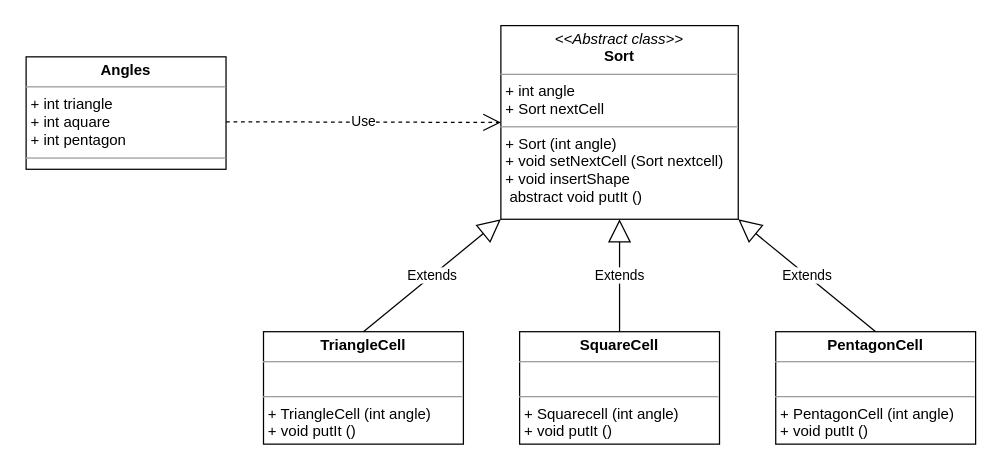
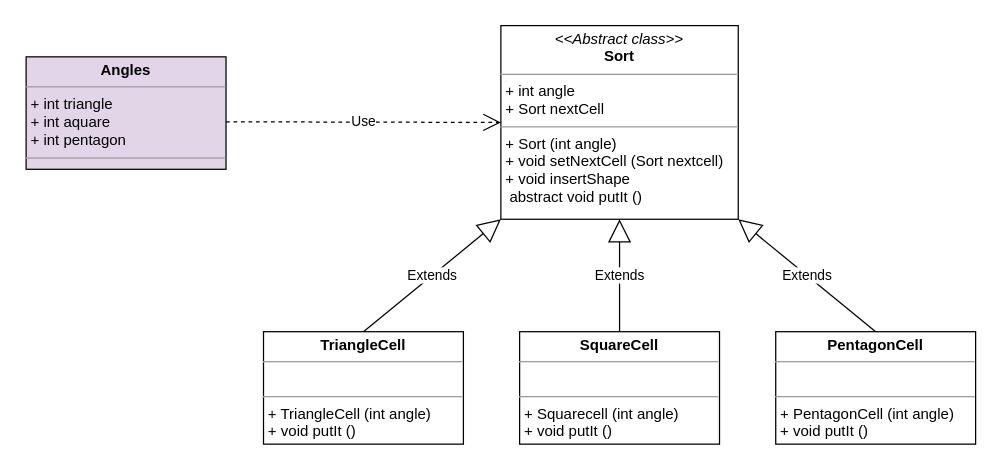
node "Angles + int triangle + int aquare + int pentagon": fillcolor #ffffff -> #e1d5e7
